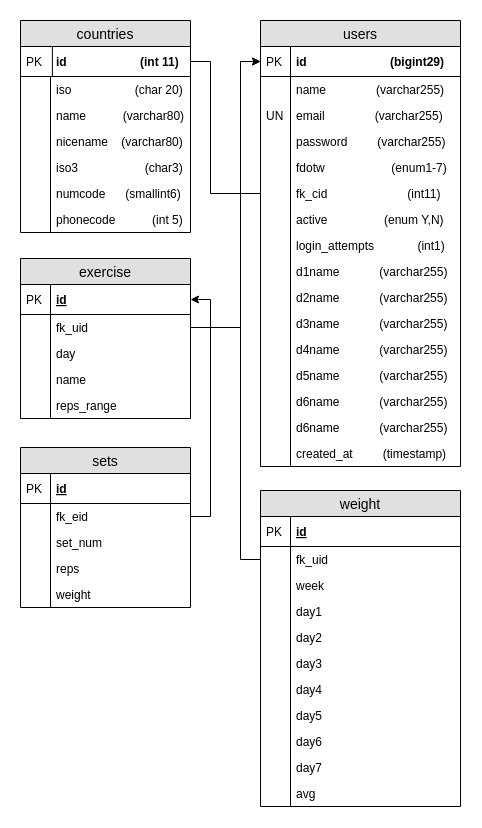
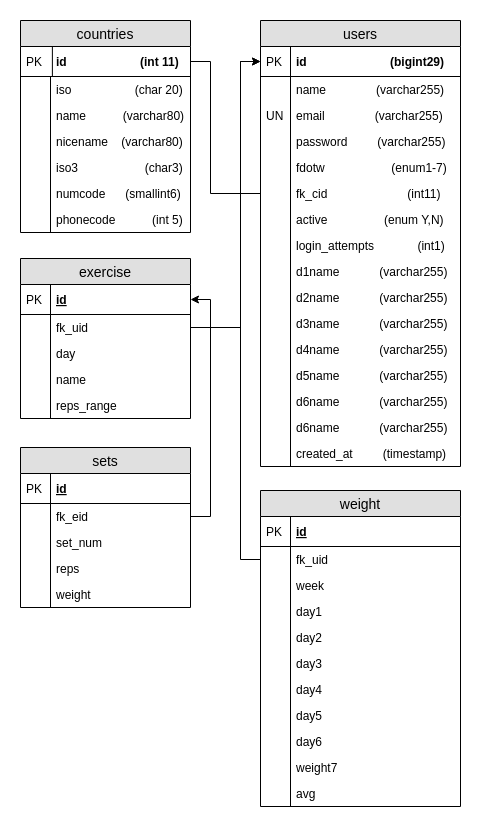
node "day7": label "day7" -> "weight7"
